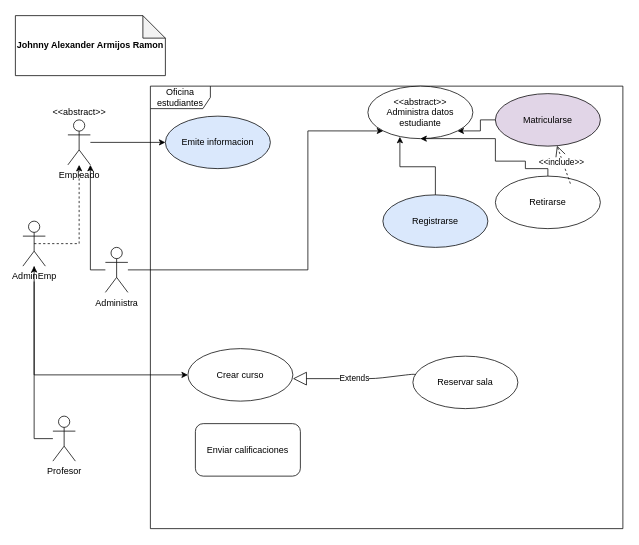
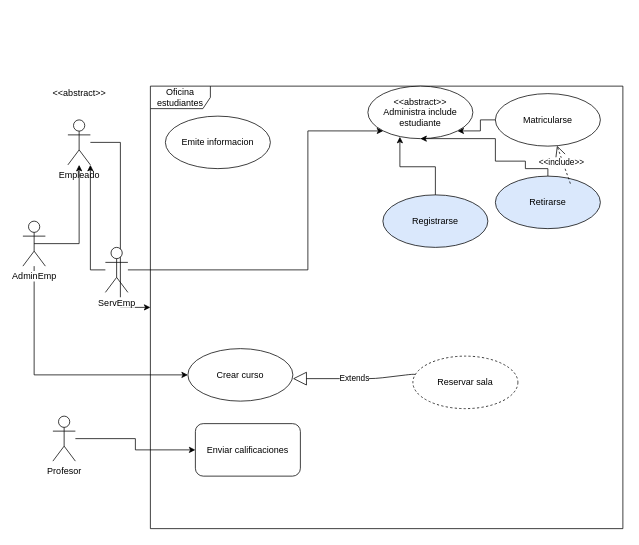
node "Johnny Alexander Armijos Ramon": removed
node "<<abstract>>": moved (79, 112) -> (79, 93)
node "<<abstract>> Administra datos estudiante": label "<<abstract>> Administra datos estudiante" -> "<<abstract>> Administra include estudiante"
node "Matricularse": fillcolor #e1d5e7 -> #ffffff
edge "Empleado" -> "Emite informacion": now "Empleado" -> "Oficina estudiantes"
node "Emite informacion": fillcolor #dae8fc -> #ffffff
node "Retirarse": fillcolor #ffffff -> #dae8fc
edge "AdminEmp" -> "Empleado": style dashed -> solid
node "Administra": label "Administra" -> "ServEmp"
node "Reservar sala": style solid -> dashed
edge "Profesor" -> "AdminEmp": now "Profesor" -> "Enviar calificaciones"
